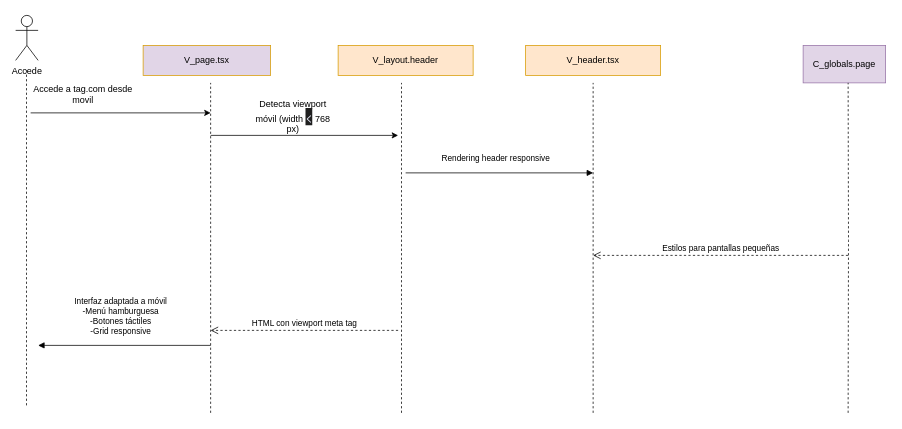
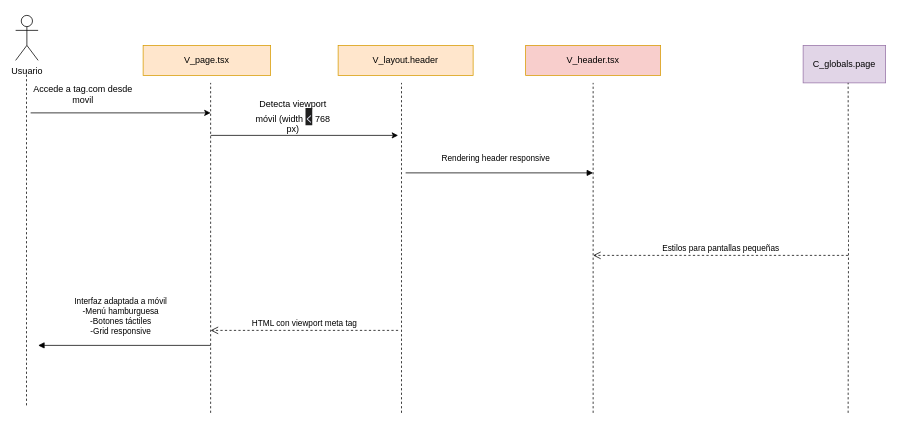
node "V_page.tsx": fillcolor #e1d5e7 -> #ffe6cc
node "V_header.tsx": fillcolor #ffe6cc -> #f8cecc
node "Accede": label "Accede" -> "Usuario"
